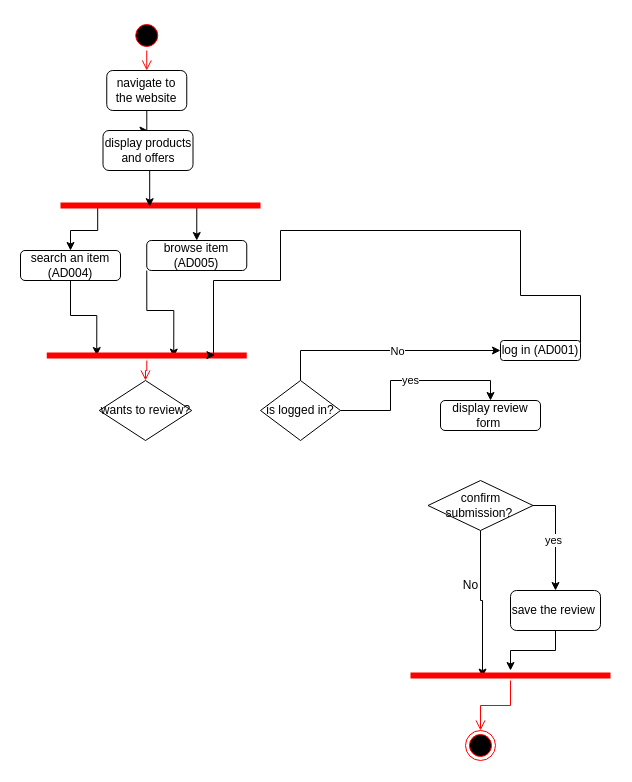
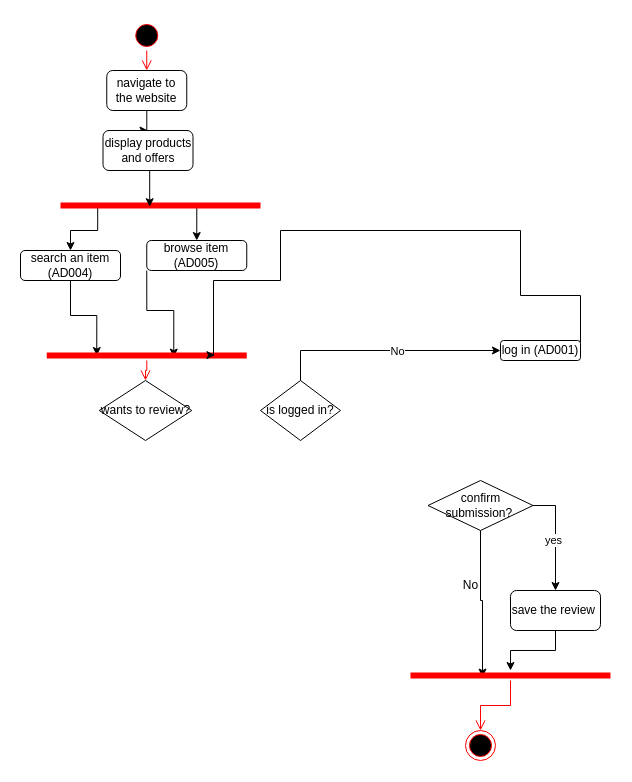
edge "is logged in?" -> "display review form": removed, label "yes"
node "display review form": removed
